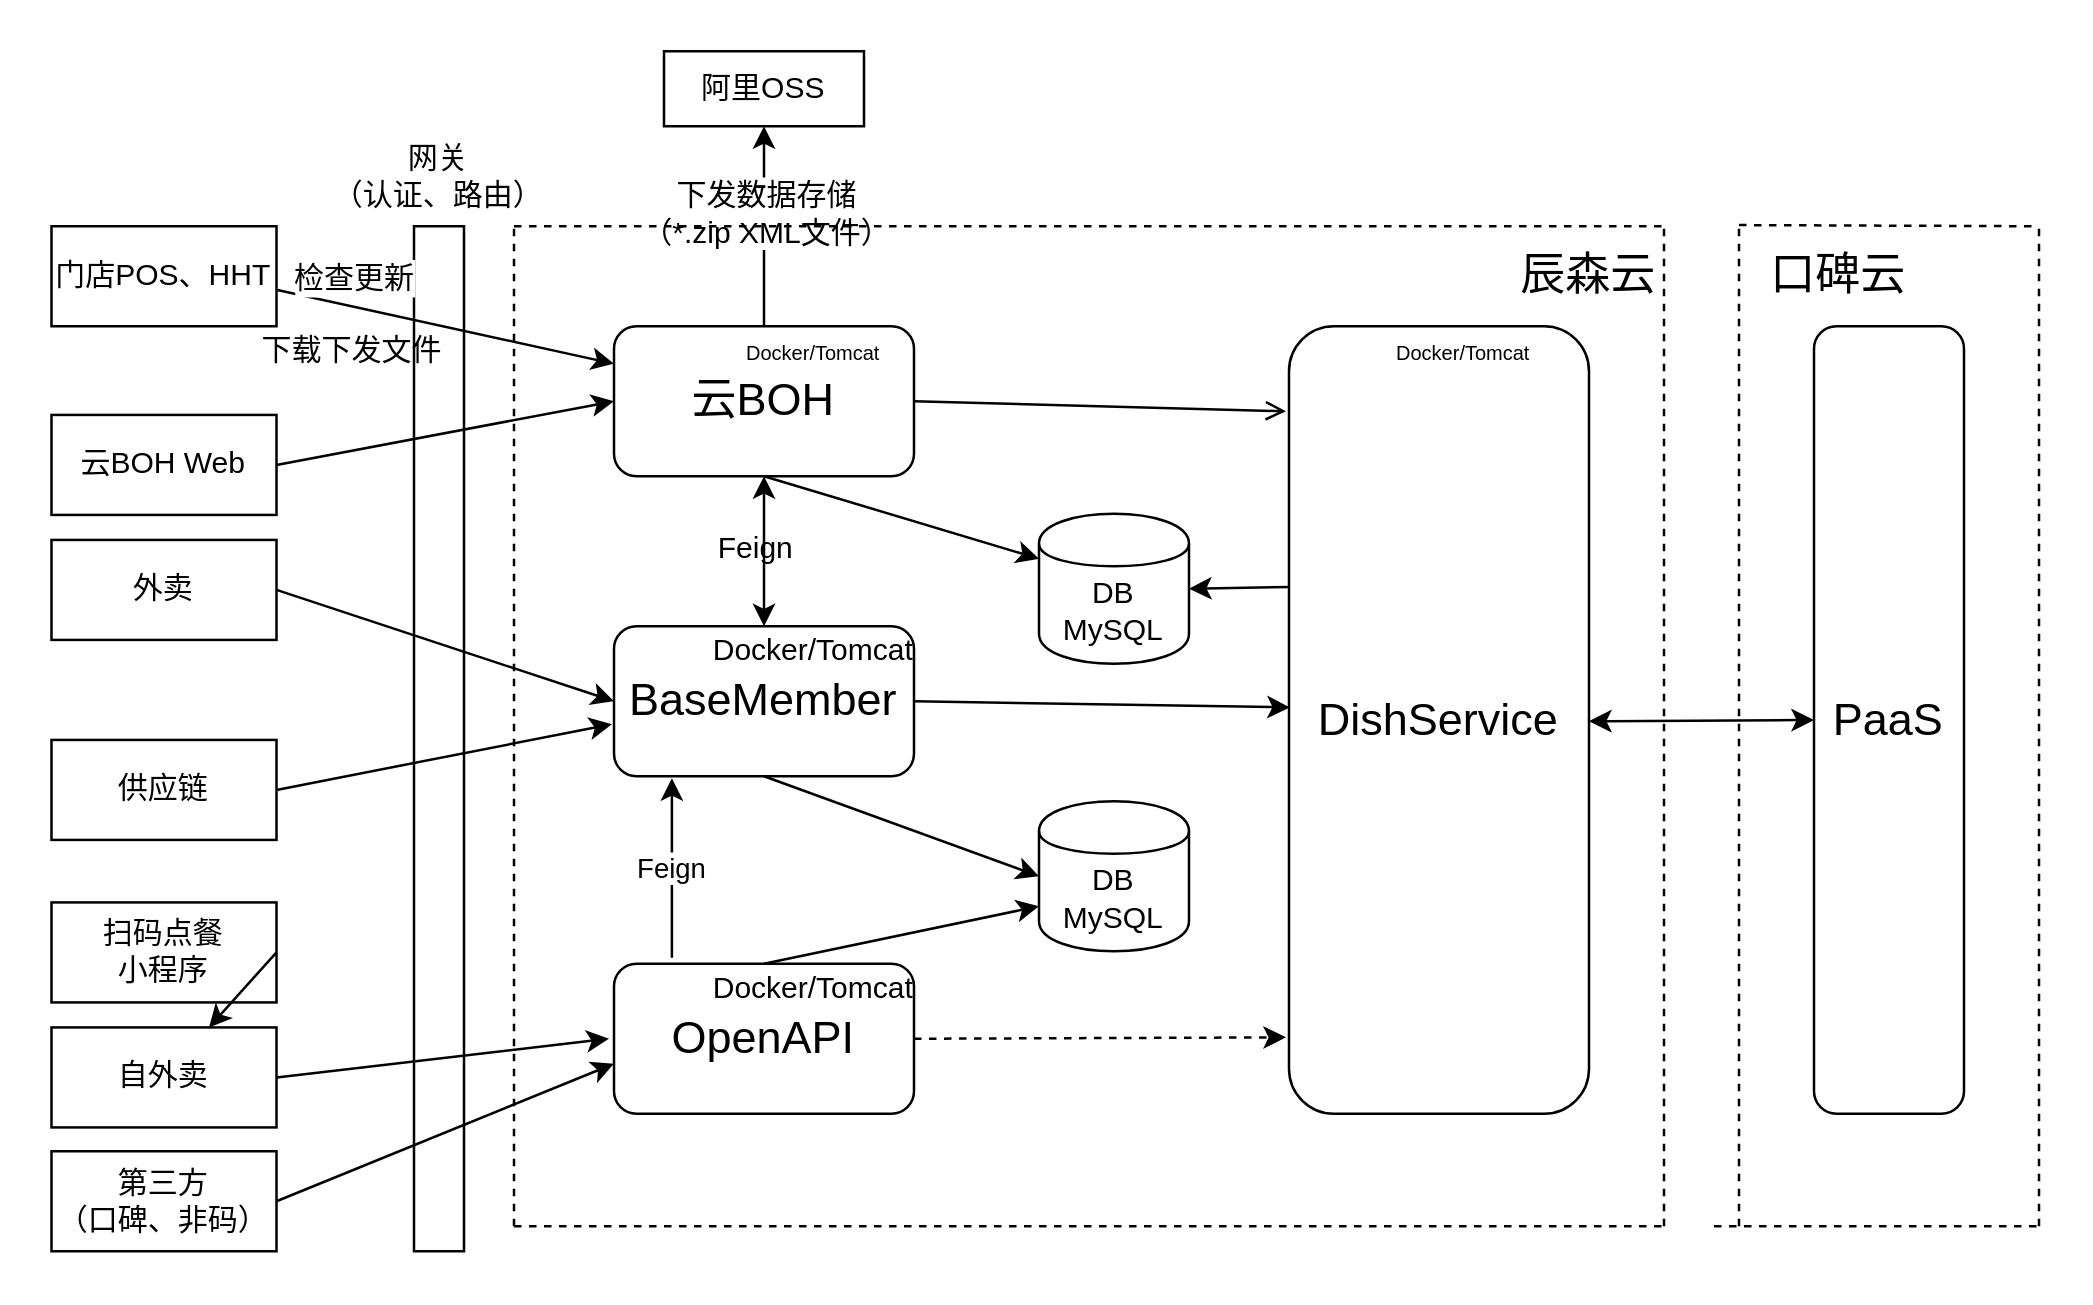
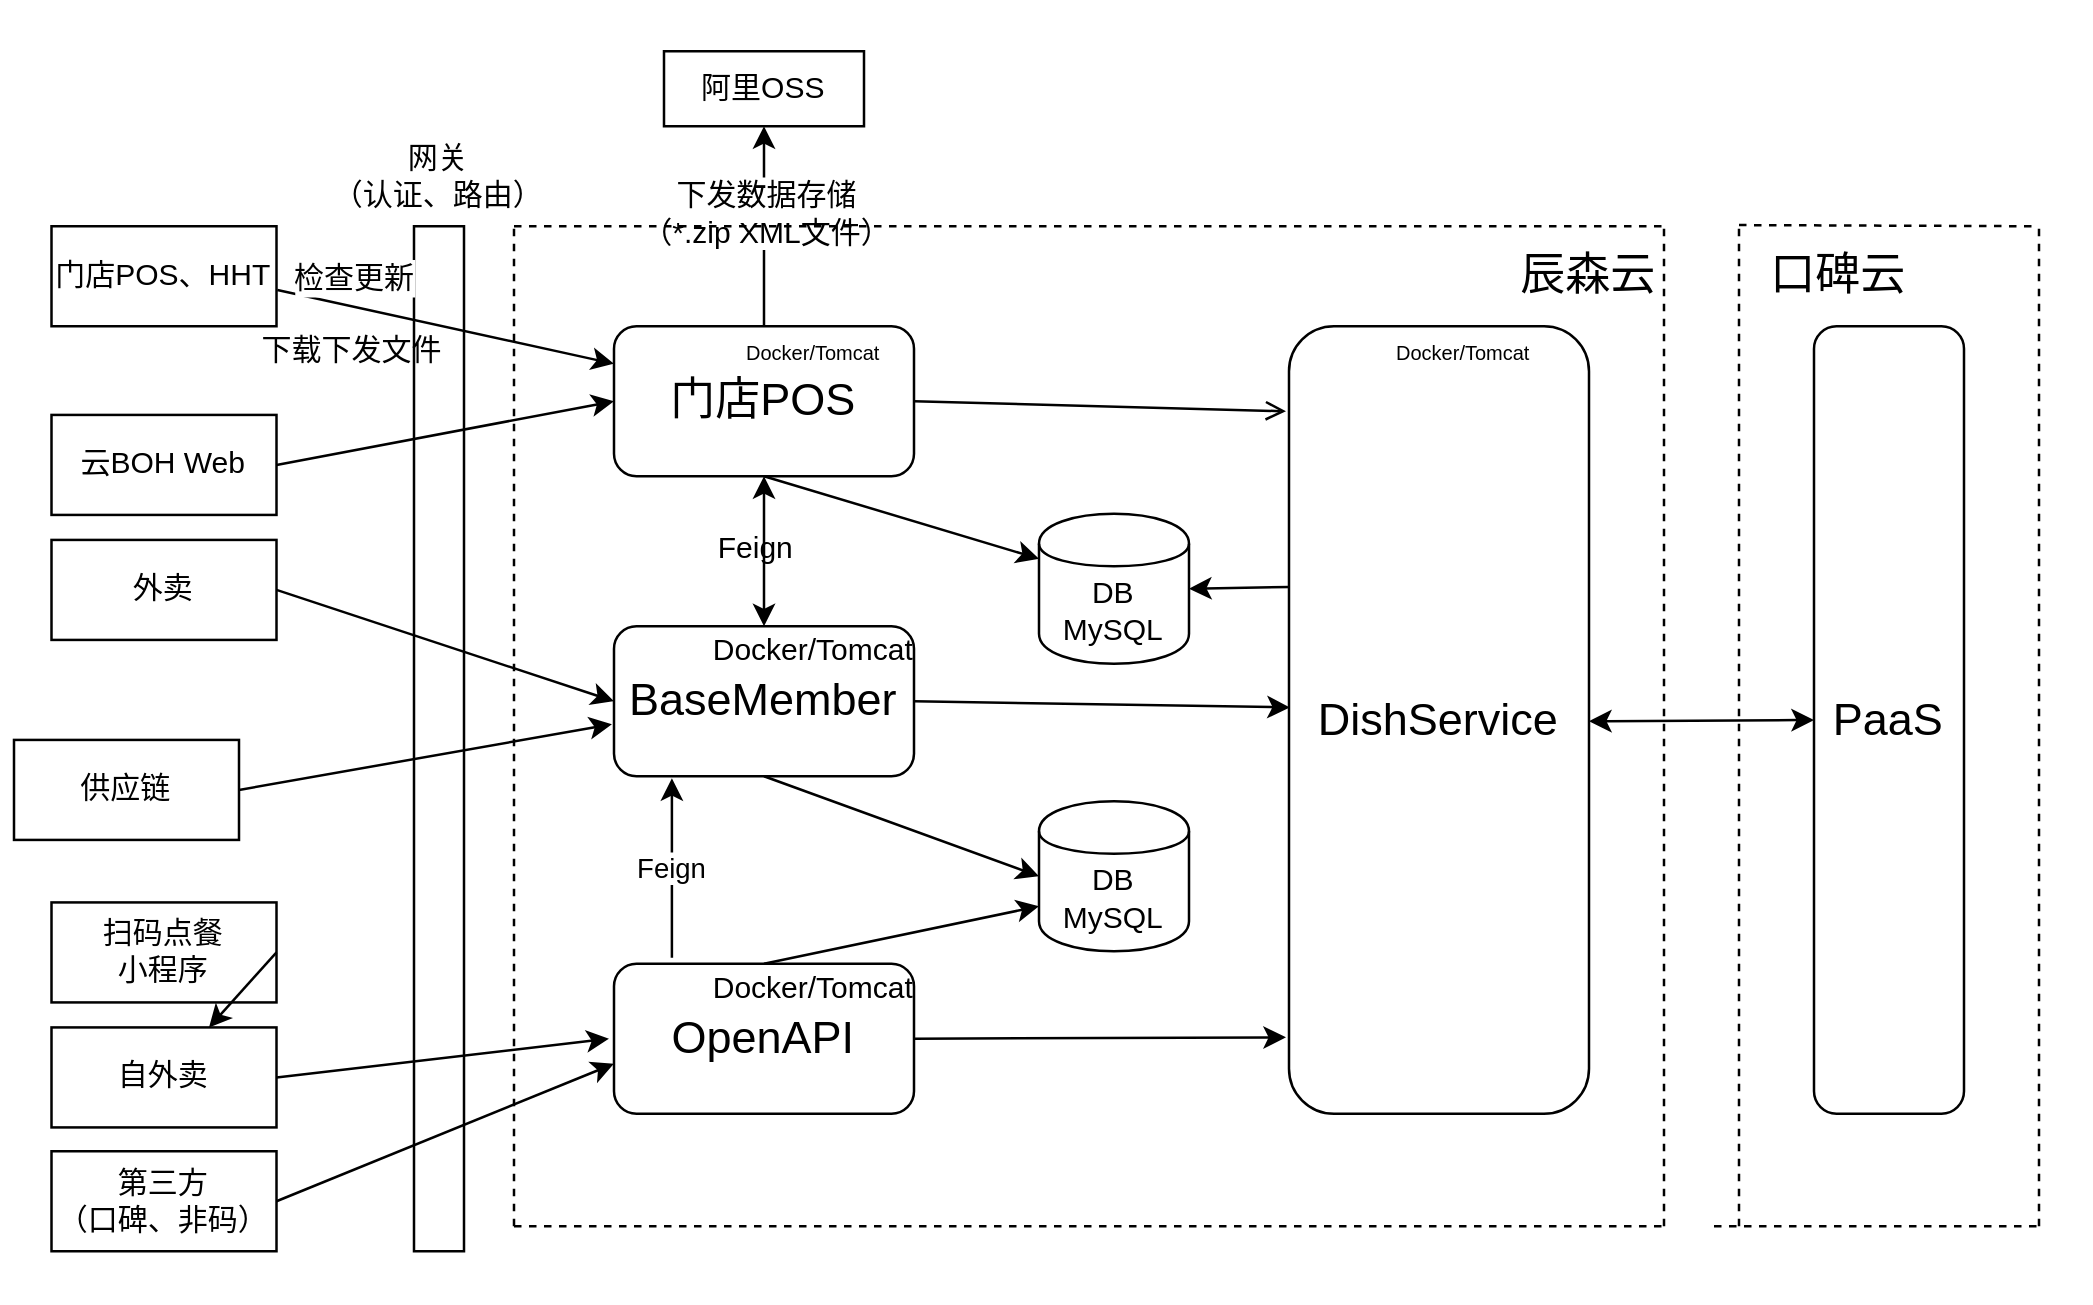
node "云BOH": label "云BOH" -> "门店POS"
node "供应链": moved (164, 790) -> (126, 790)
edge "OpenAPI" -> "DishService": style dashed -> solid
